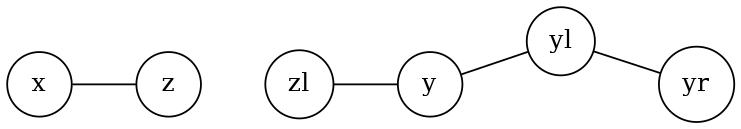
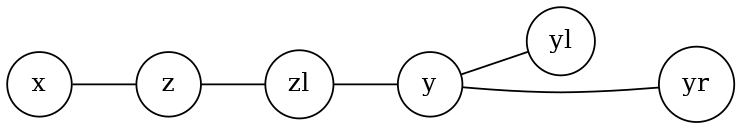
edge "yl" -- "yr": now "y" -- "yr"
edge "z" -- "zl": added
